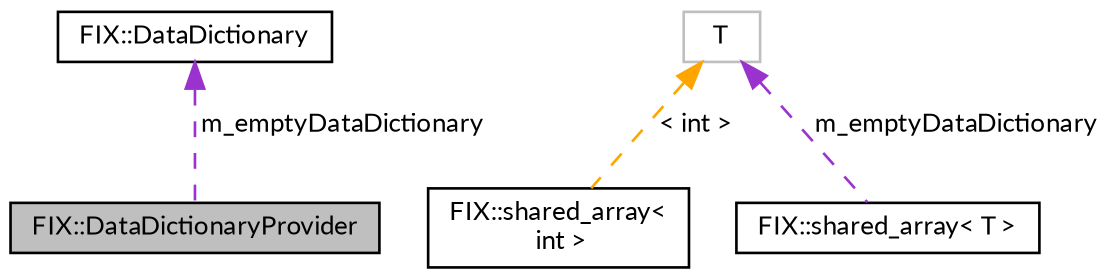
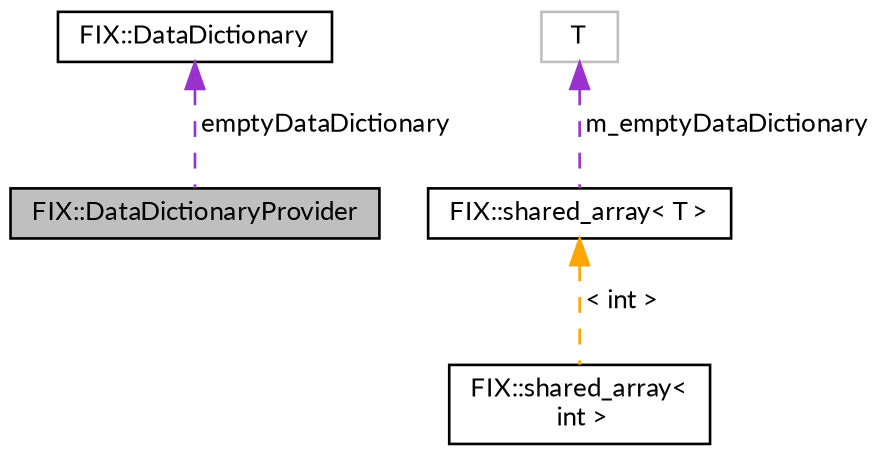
edge "FIX::DataDictionaryProvider" -> "FIX::DataDictionary": label " m_emptyDataDictionary" -> " emptyDataDictionary"
edge "FIX::shared_array< int >" -> "T": now "FIX::shared_array< int >" -> "FIX::shared_array< T >"
